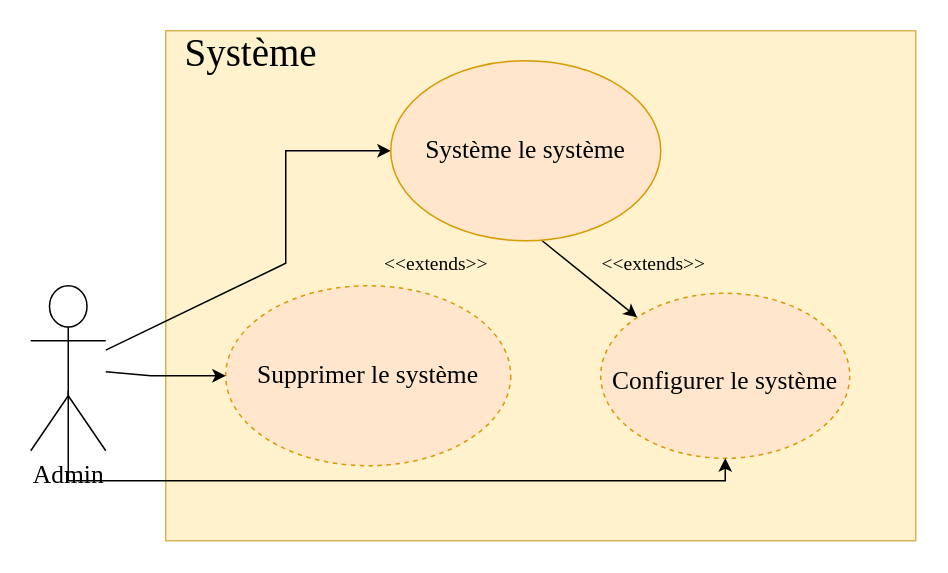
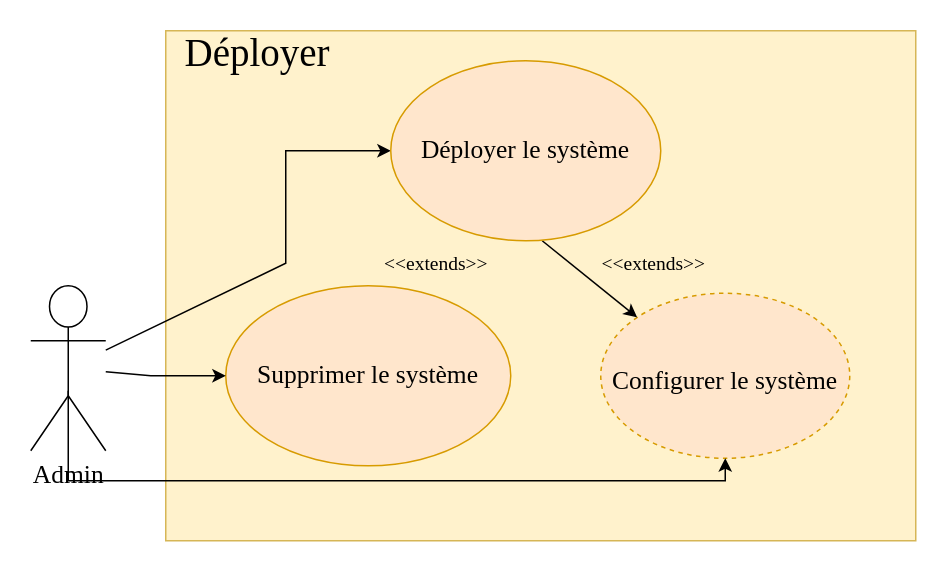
node "Système": label "Système" -> "Déployer"
node "Système le système": label "Système le système" -> "Déployer le système"
node "Supprimer le système": style dashed -> solid
